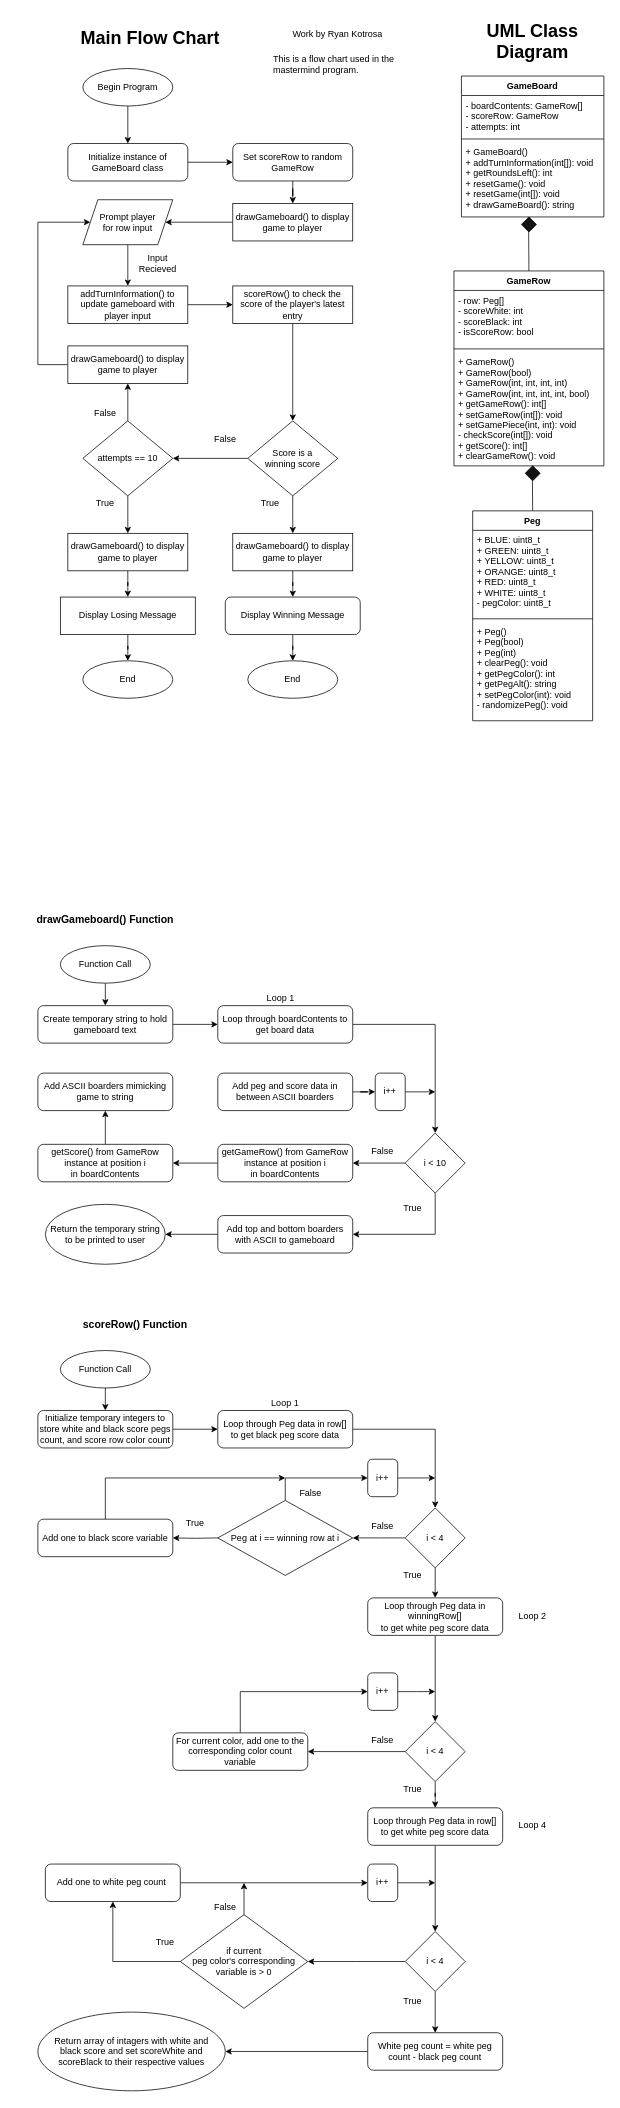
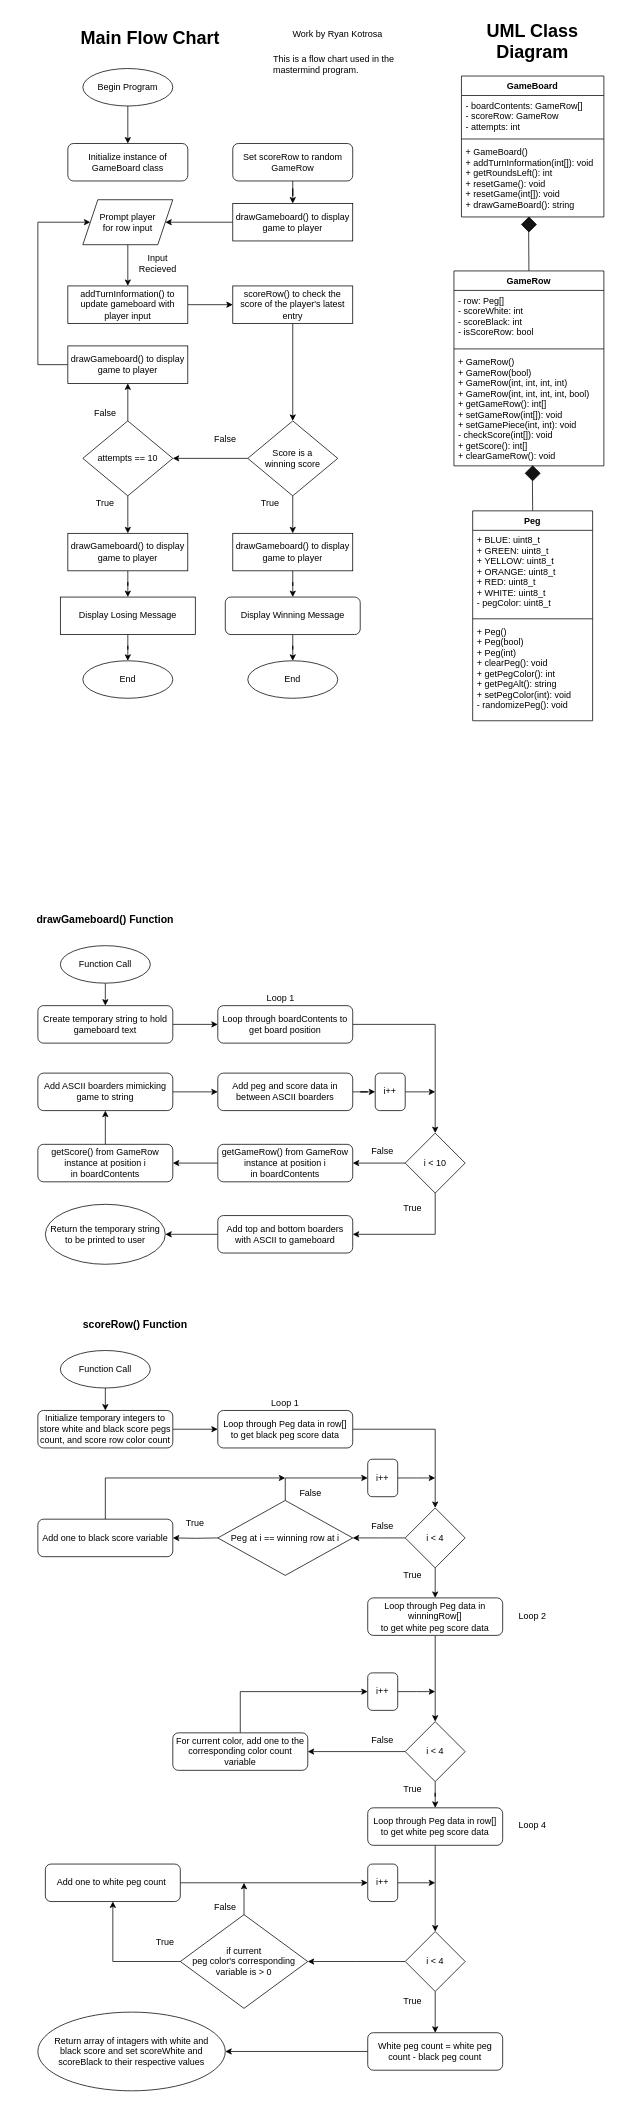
edge "Initialize instance of GameBoard class" -> "Set scoreRow to random GameRow": removed
node "Loop through boardContents to get board data": label "Loop through boardContents to get board data" -> "Loop through boardContents to get board position"
edge "Add ASCII boarders mimicking game to string" -> "Add peg and score data in between ASCII boarders": added
